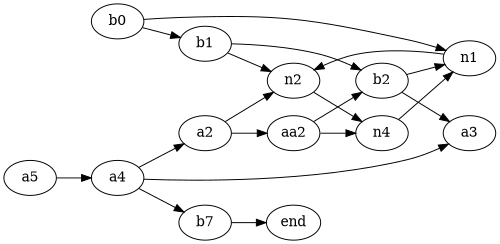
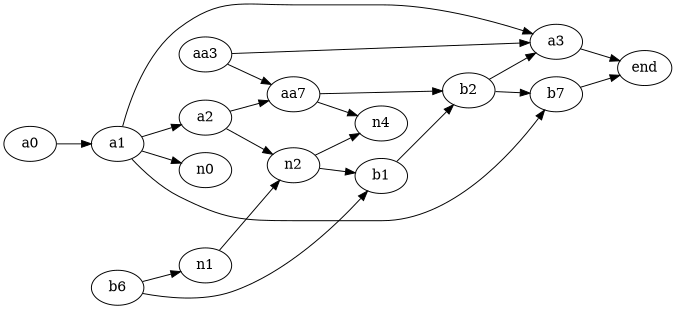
node "b0": label "b0" -> "b6"
edge "a3" -> "end": added
node "aa3": added
edge "b1" -> "n2": reversed
edge "b2" -> "n1": now "b2" -> "b7"
edge "n4" -> "n1": removed
node "aa2": label "aa2" -> "aa7"
node "n0": added
node "a5": label "a5" -> "a0"
node "a4": label "a4" -> "a1"
